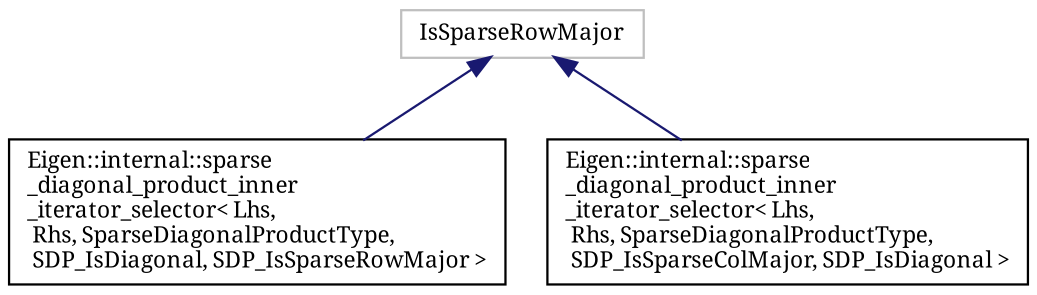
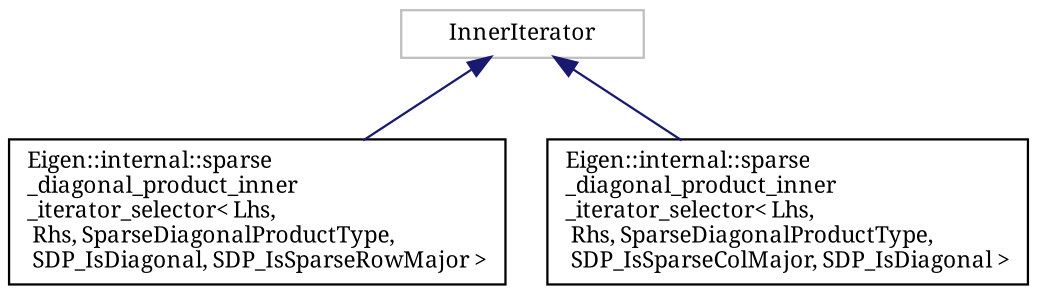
node "IsSparseRowMajor": label "IsSparseRowMajor" -> "InnerIterator"
